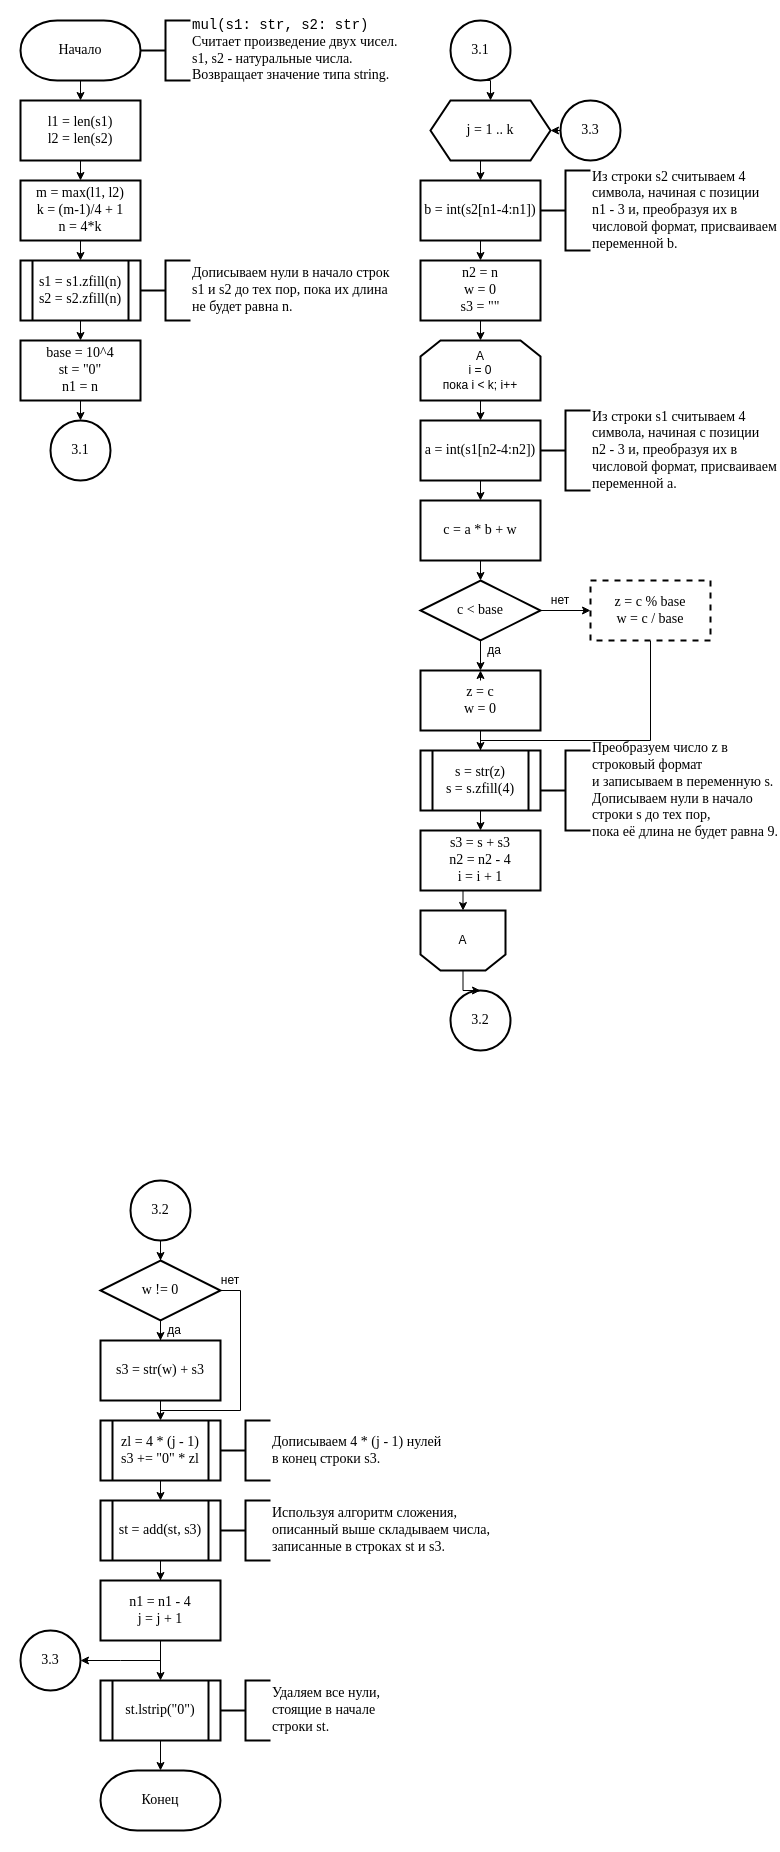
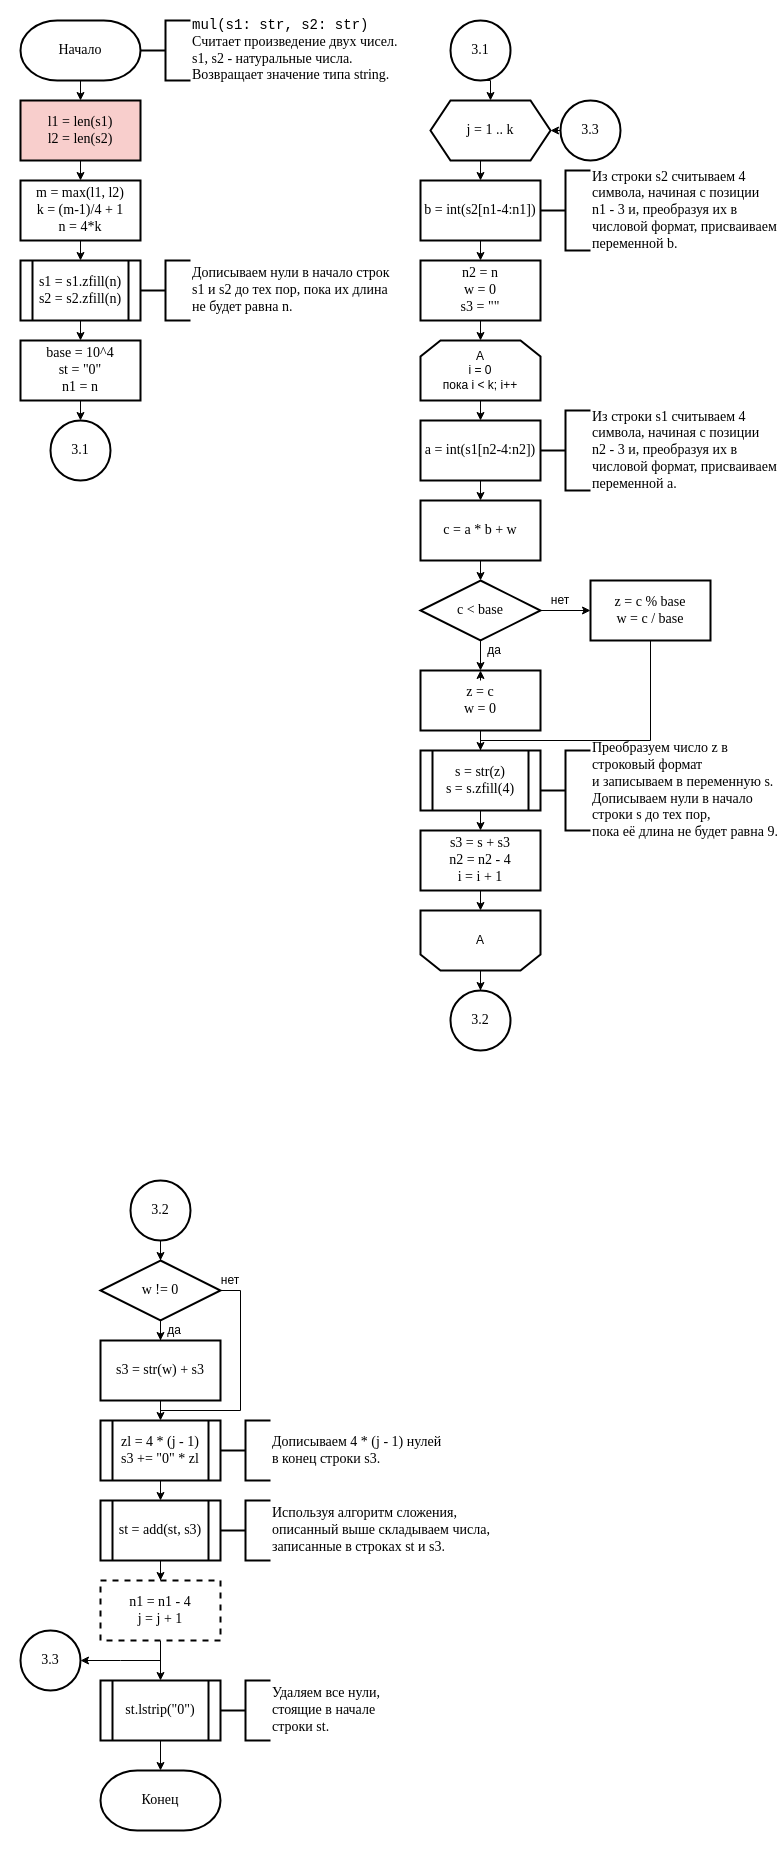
node "l1 = len(s1) l2 = len(s2)": fillcolor #ffffff -> #f8cecc
node "z = c % base w = c / base": style dashed -> solid
node "А": size 85x60 -> 120x60
node "n1 = n1 - 4 j = j + 1": style solid -> dashed
